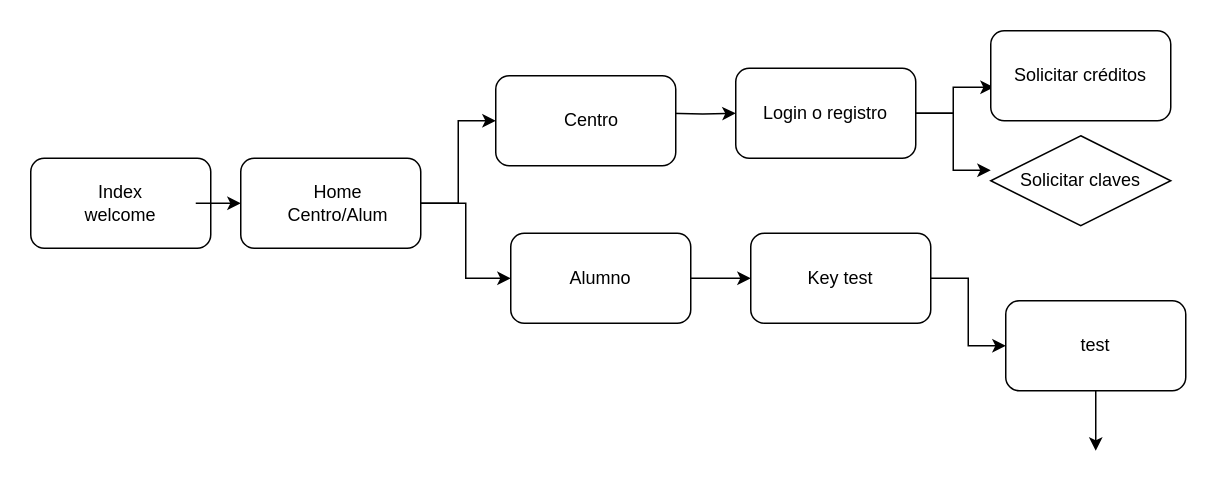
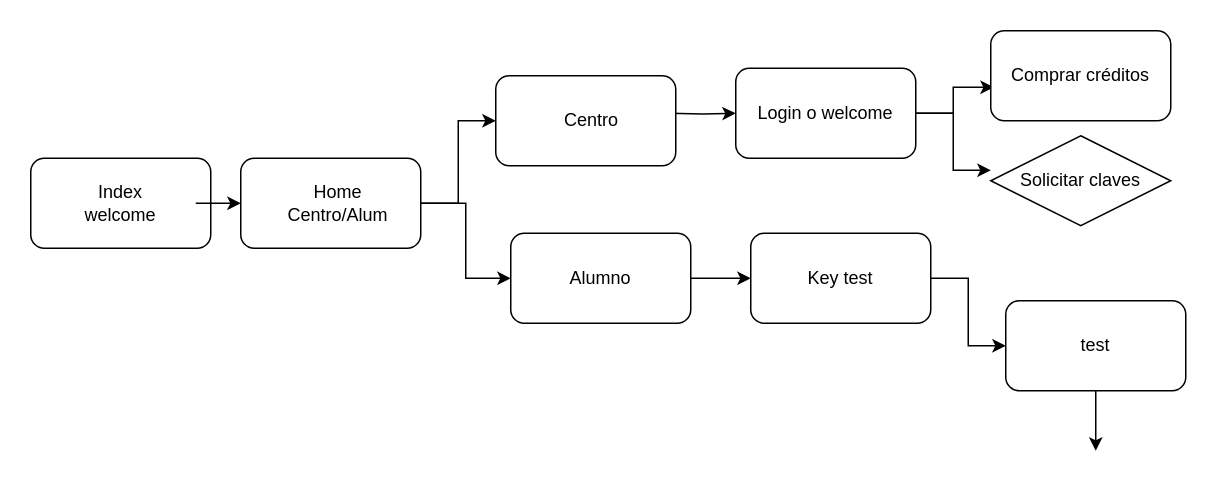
node "Solicitar créditos": label "Solicitar créditos" -> "Comprar créditos"
node "Login o registro": label "Login o registro" -> "Login o welcome"
